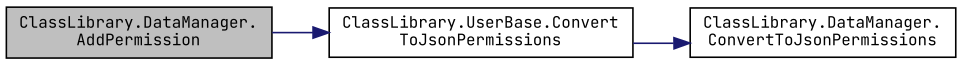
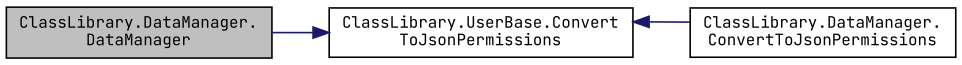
node "ClassLibrary.DataManager. AddPermission": label "ClassLibrary.DataManager. AddPermission" -> "ClassLibrary.DataManager. DataManager"
edge "ClassLibrary.UserBase.Convert ToJsonPermissions" -> "ClassLibrary.DataManager. ConvertToJsonPermissions": reversed
